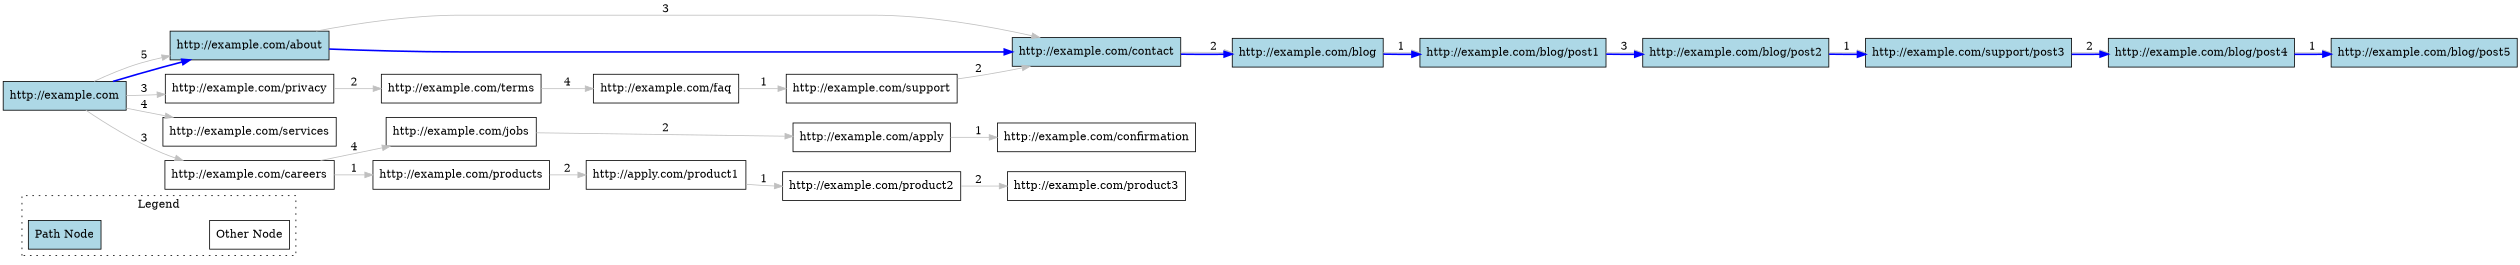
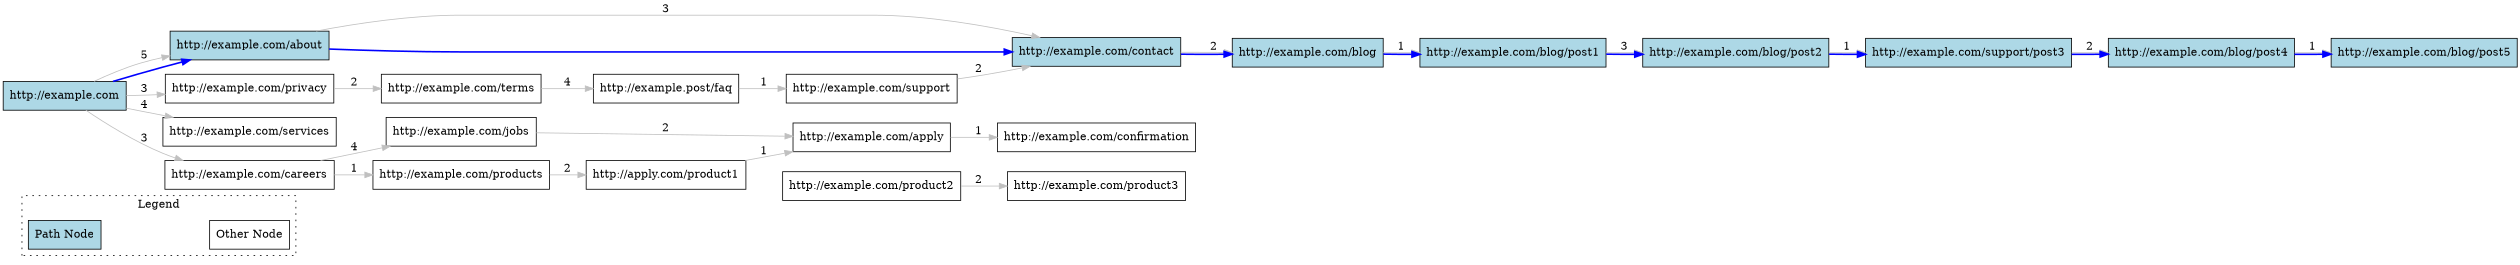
node "http://example.com/faq": label "http://example.com/faq" -> "http://example.post/faq"
edge "http://apply.com/product1" -> "http://example.com/product2": now "http://apply.com/product1" -> "http://example.com/apply"
